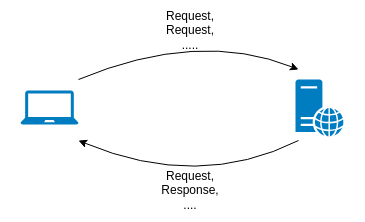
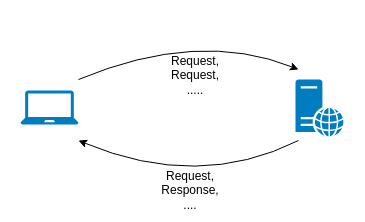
node "Request, Request, .....": moved (191, 31) -> (196, 76)
